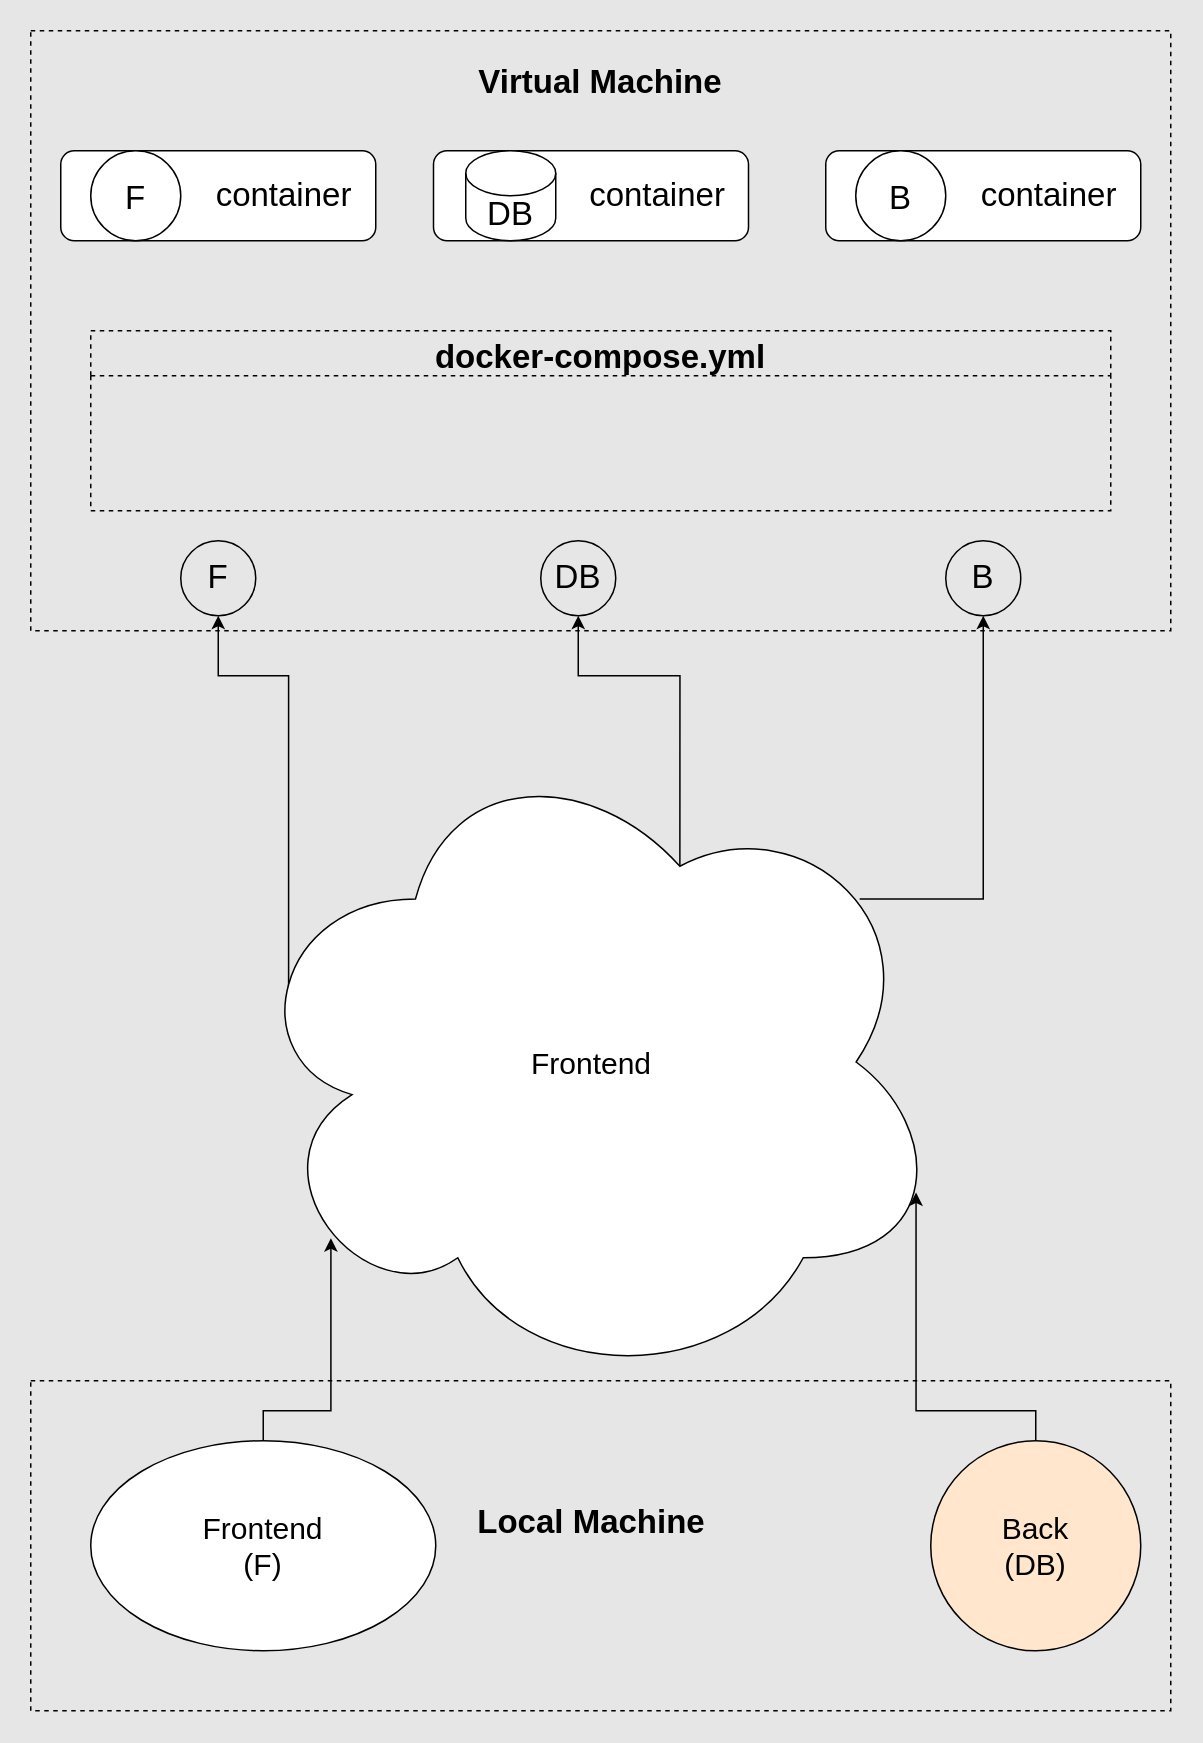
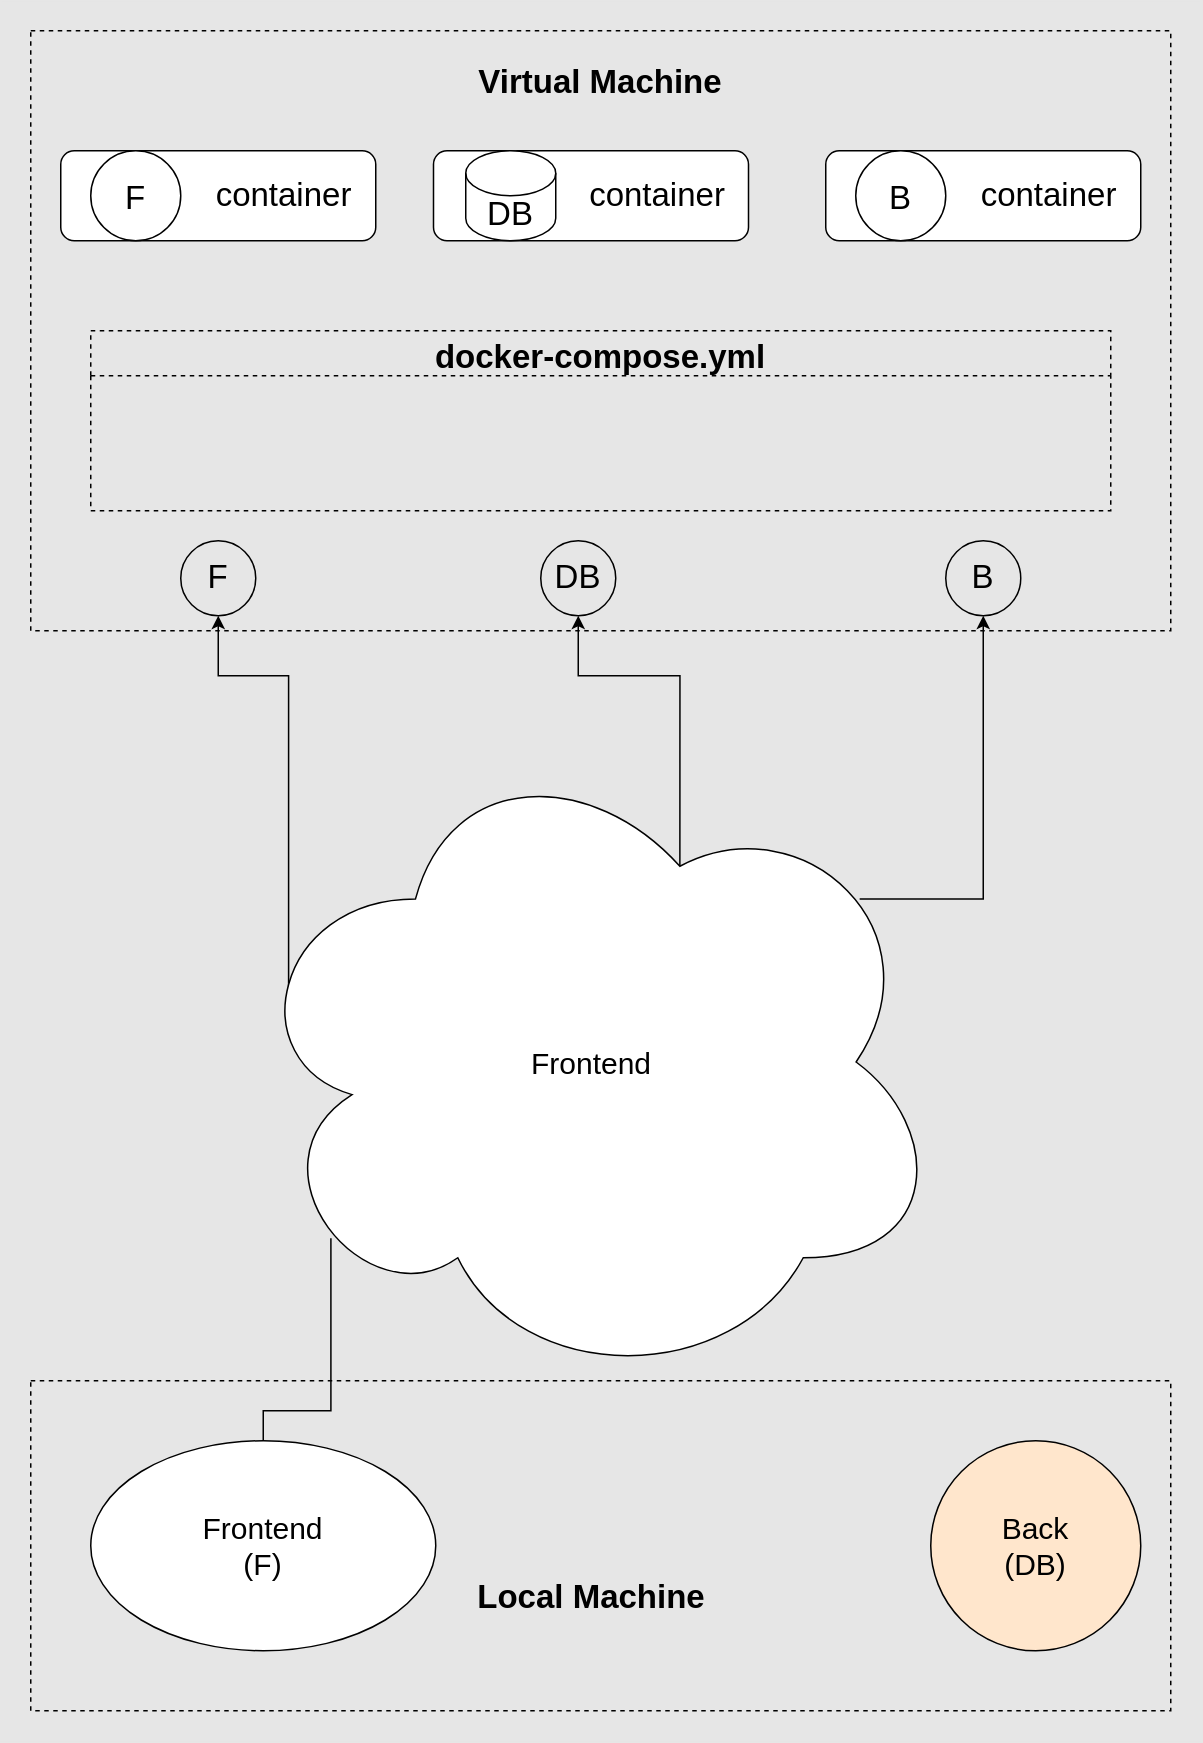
edge "Frontend (F)" -> "Frontend": arrowhead classic -> none
edge "Back (DB)" -> "Frontend": removed
node "Local Machine": moved (592, 1523) -> (592, 1598)
